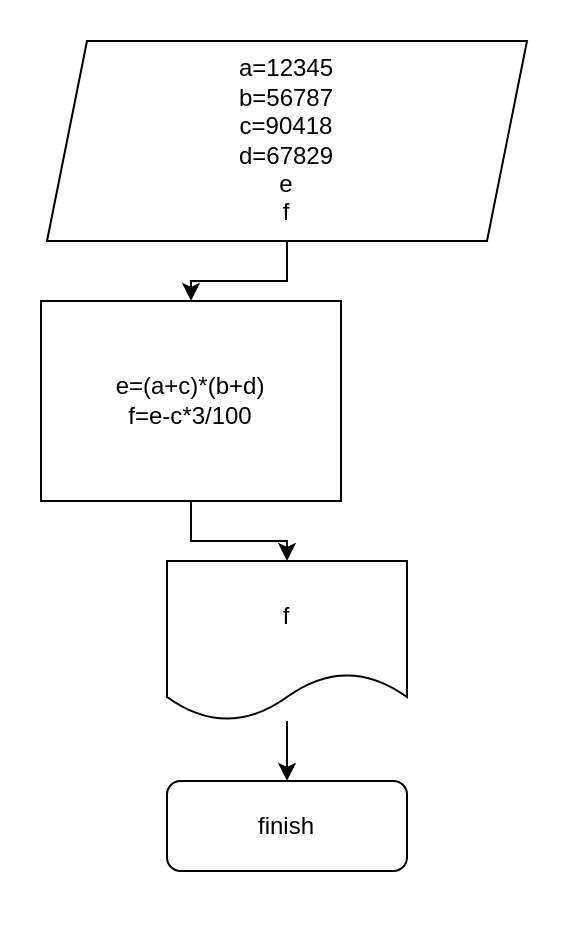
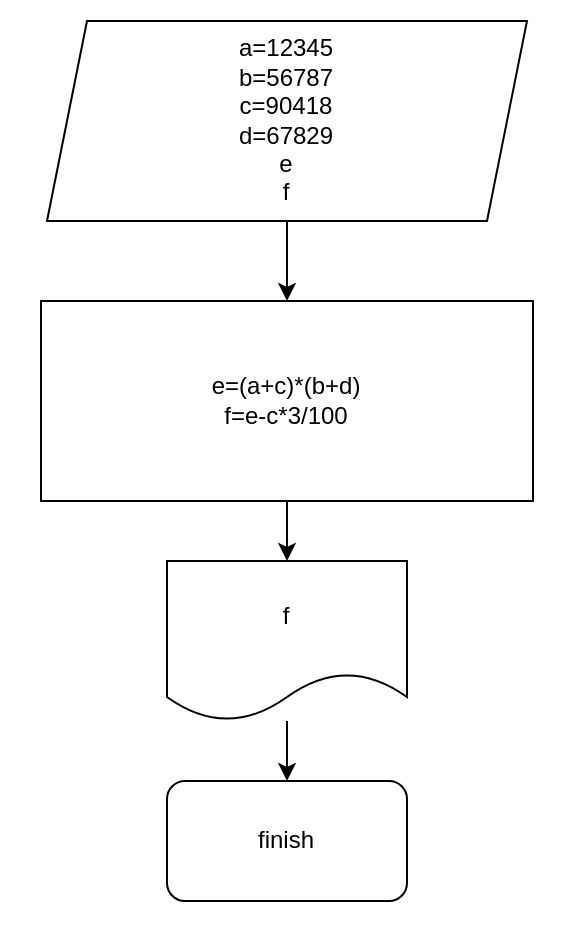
node "a=12345 b=56787 c=90418 d=67829 e f": moved (287, 141) -> (287, 121)
node "e=(a+c)*(b+d) f=e-c*3/100": size 300x200 -> 492x200
node "finish": size 240x90 -> 240x120
